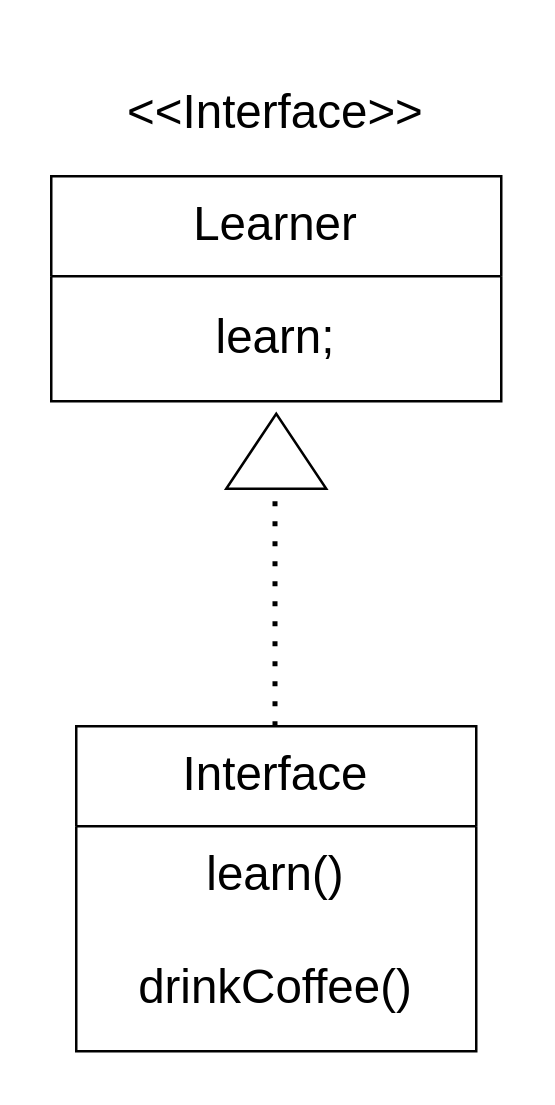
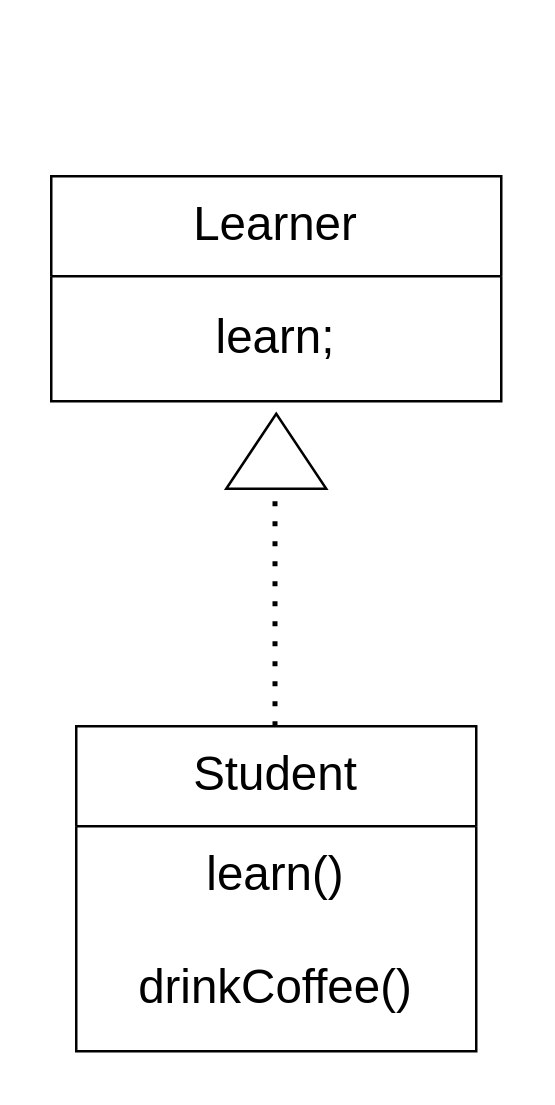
node "<<Interface>>": removed
node "Interface": label "Interface" -> "Student"
